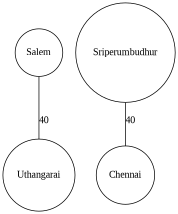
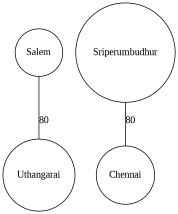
edge "Salem" -- "Uthangarai": label "40" -> "80"
edge "Sriperumbudhur" -- "Chennai": label "40" -> "80"
